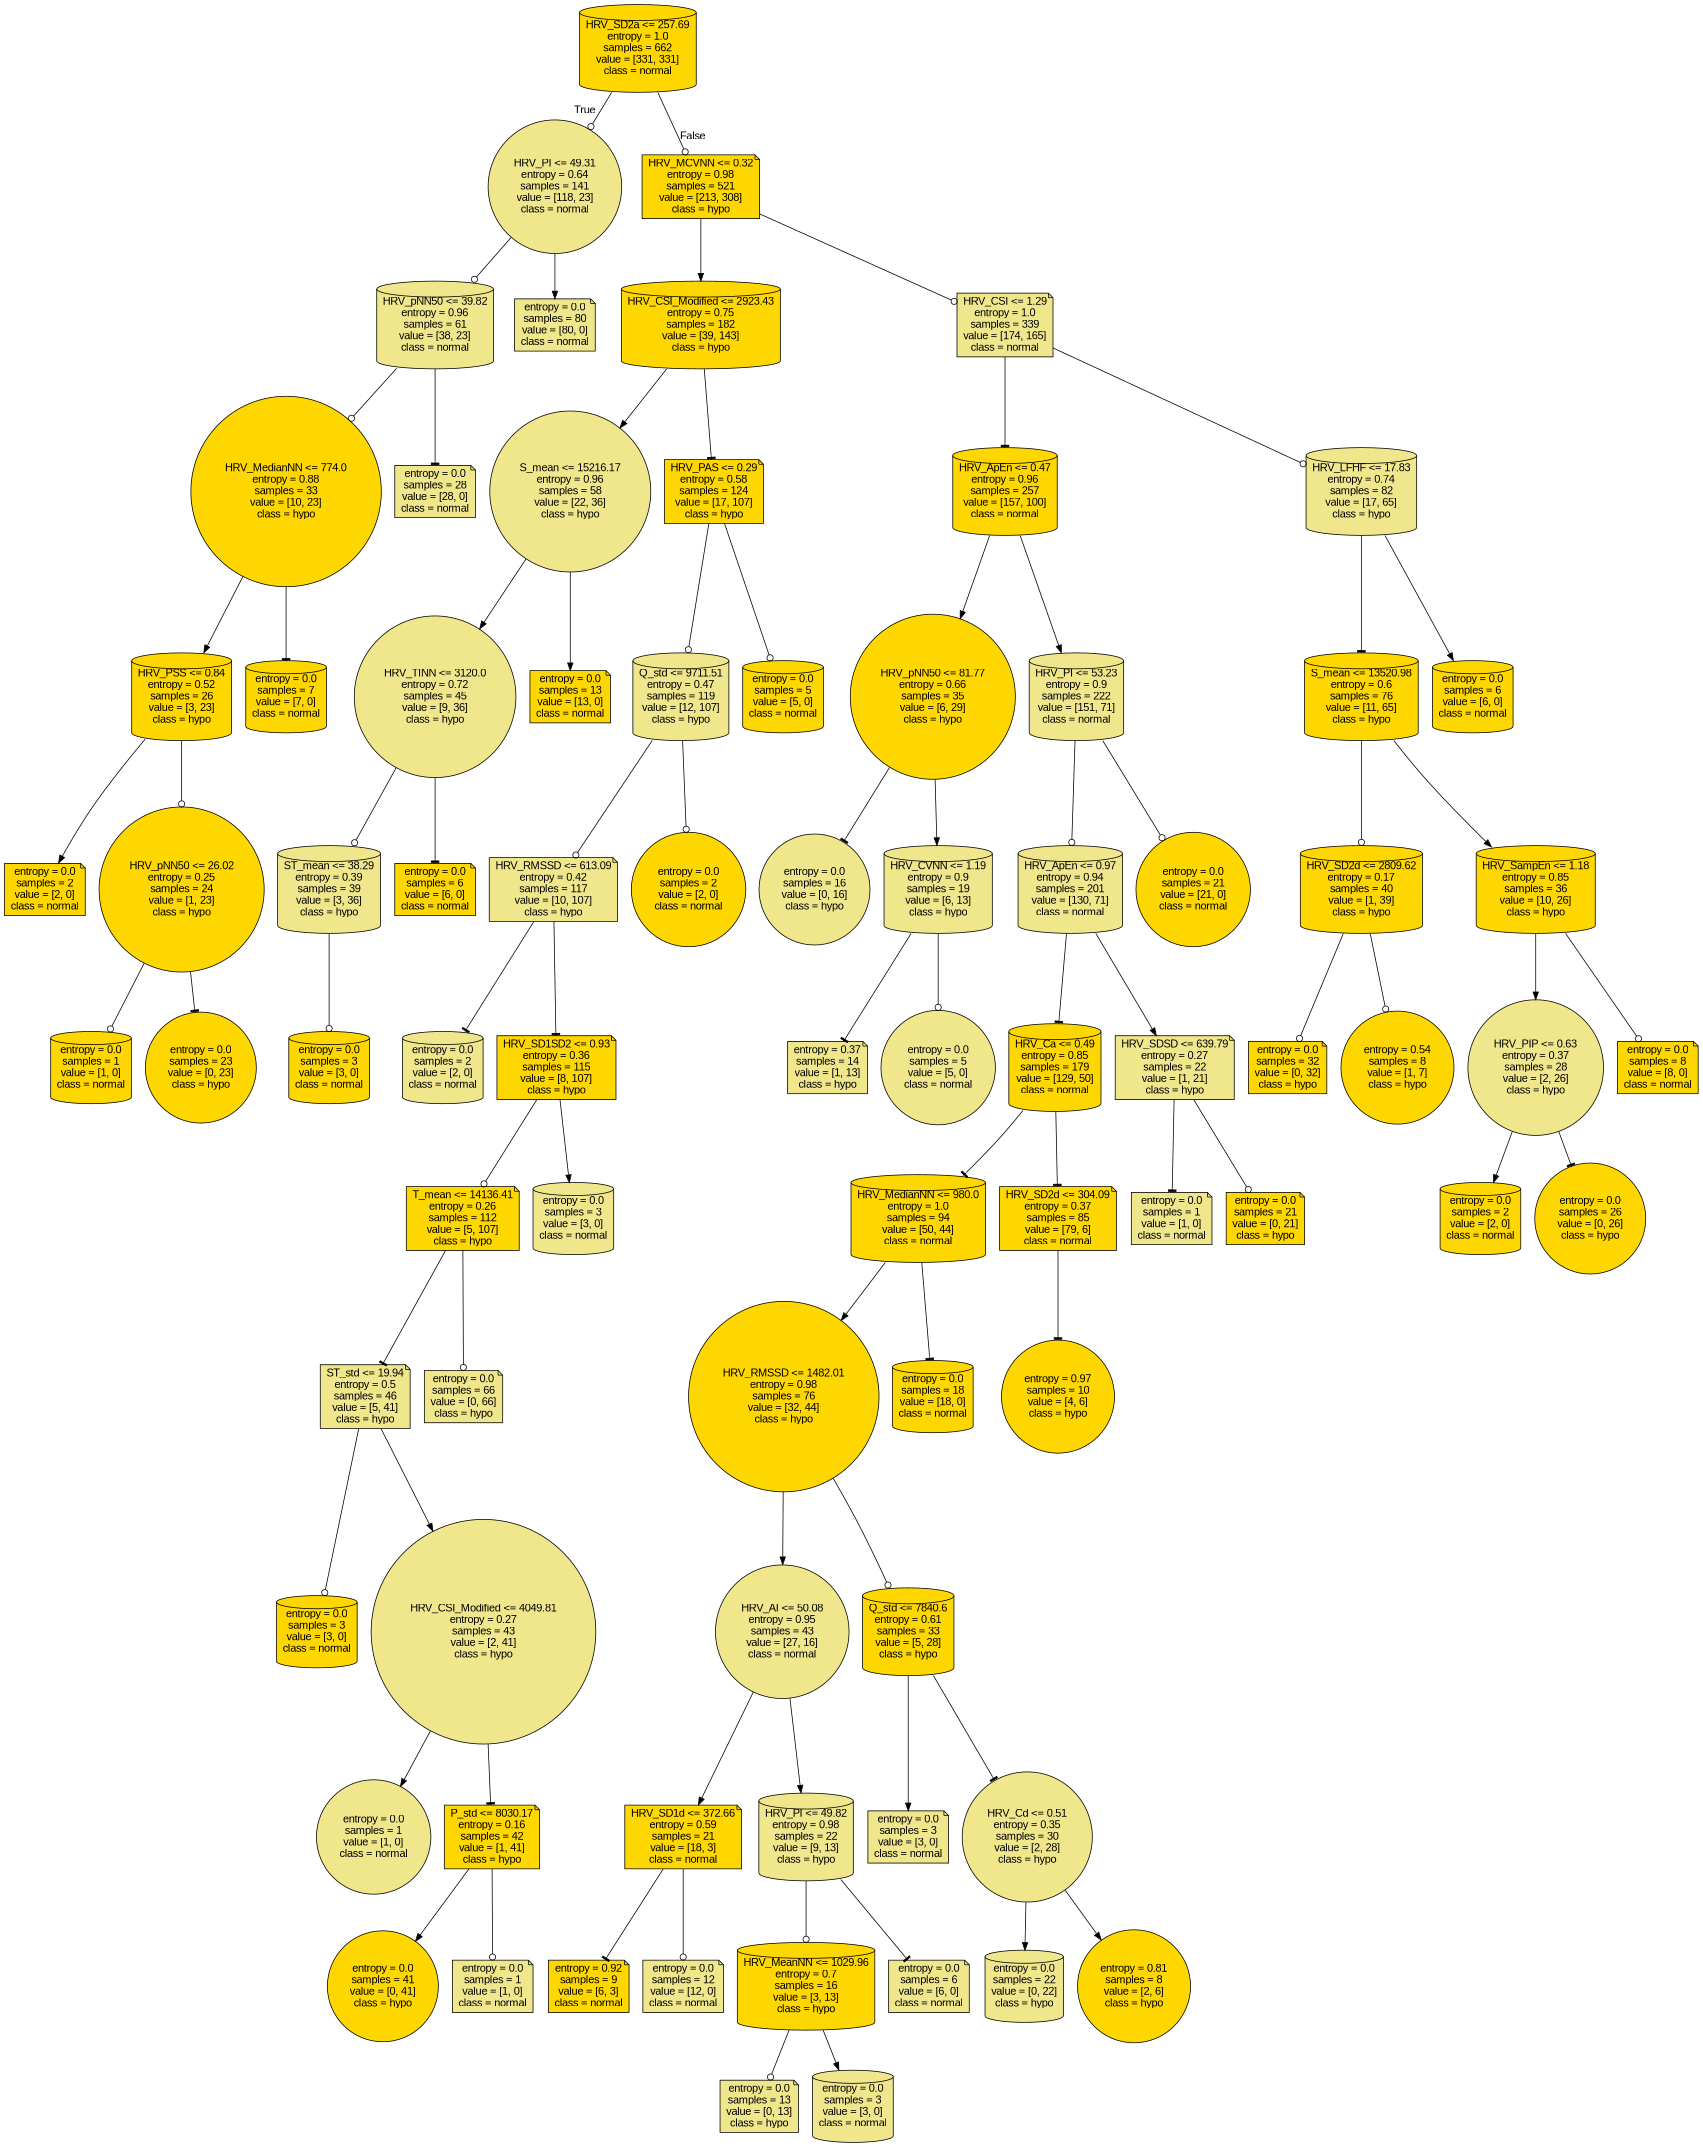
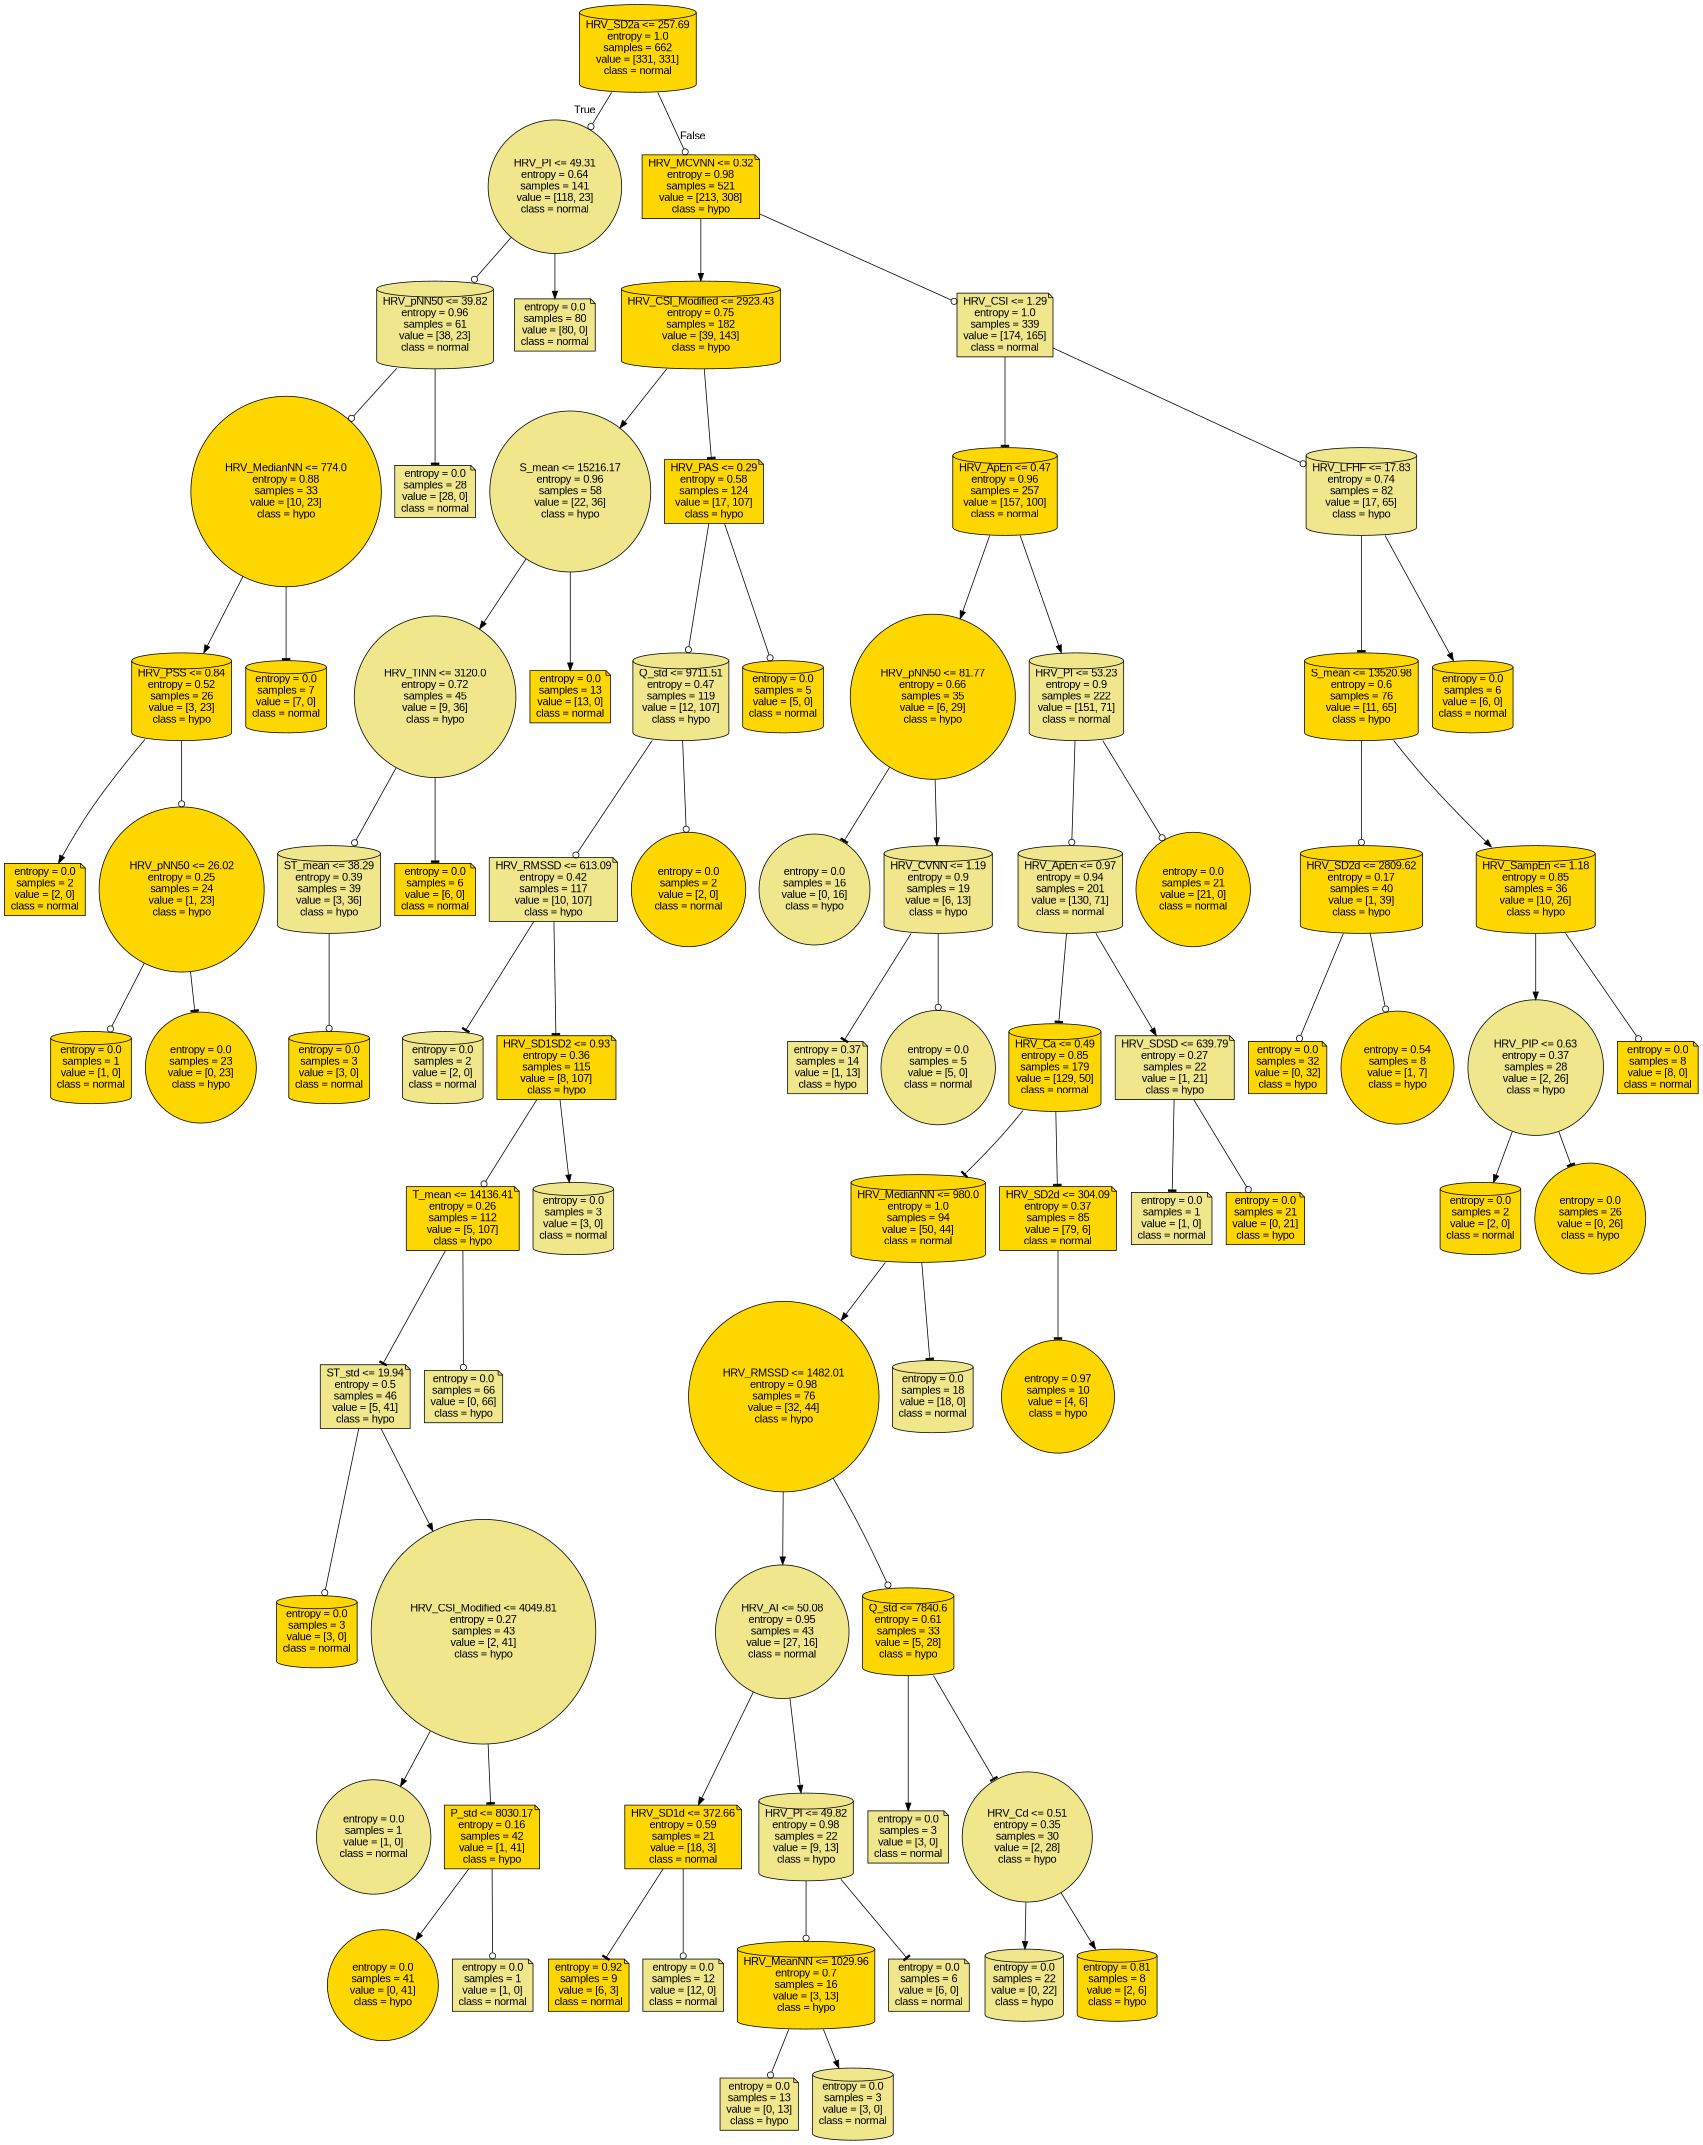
node "entropy = 0.0 samples = 18 value = [18, 0] class = normal": fillcolor gold -> khaki
node "entropy = 0.81 samples = 8 value = [2, 6] class = hypo": shape circle -> cylinder
